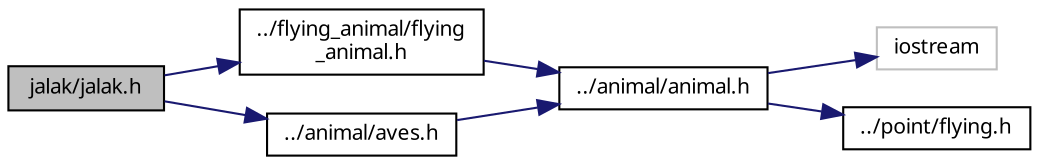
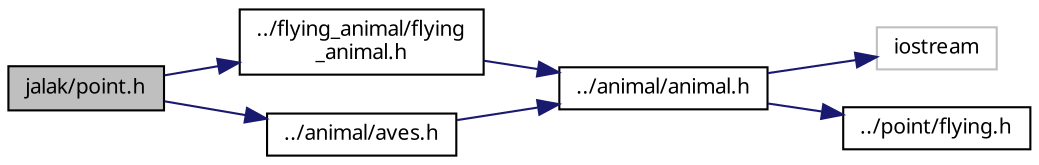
node "jalak/jalak.h": label "jalak/jalak.h" -> "jalak/point.h"
